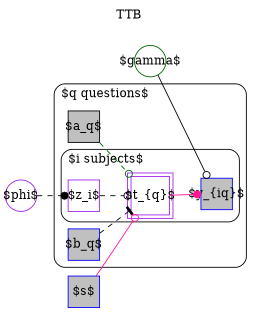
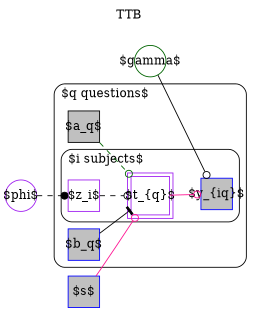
edge "$t_{q}$" -> "$y_{iq}$": arrowhead dot -> odot
edge "$b_q$" -> "$t_{q}$": style dashed -> solid
